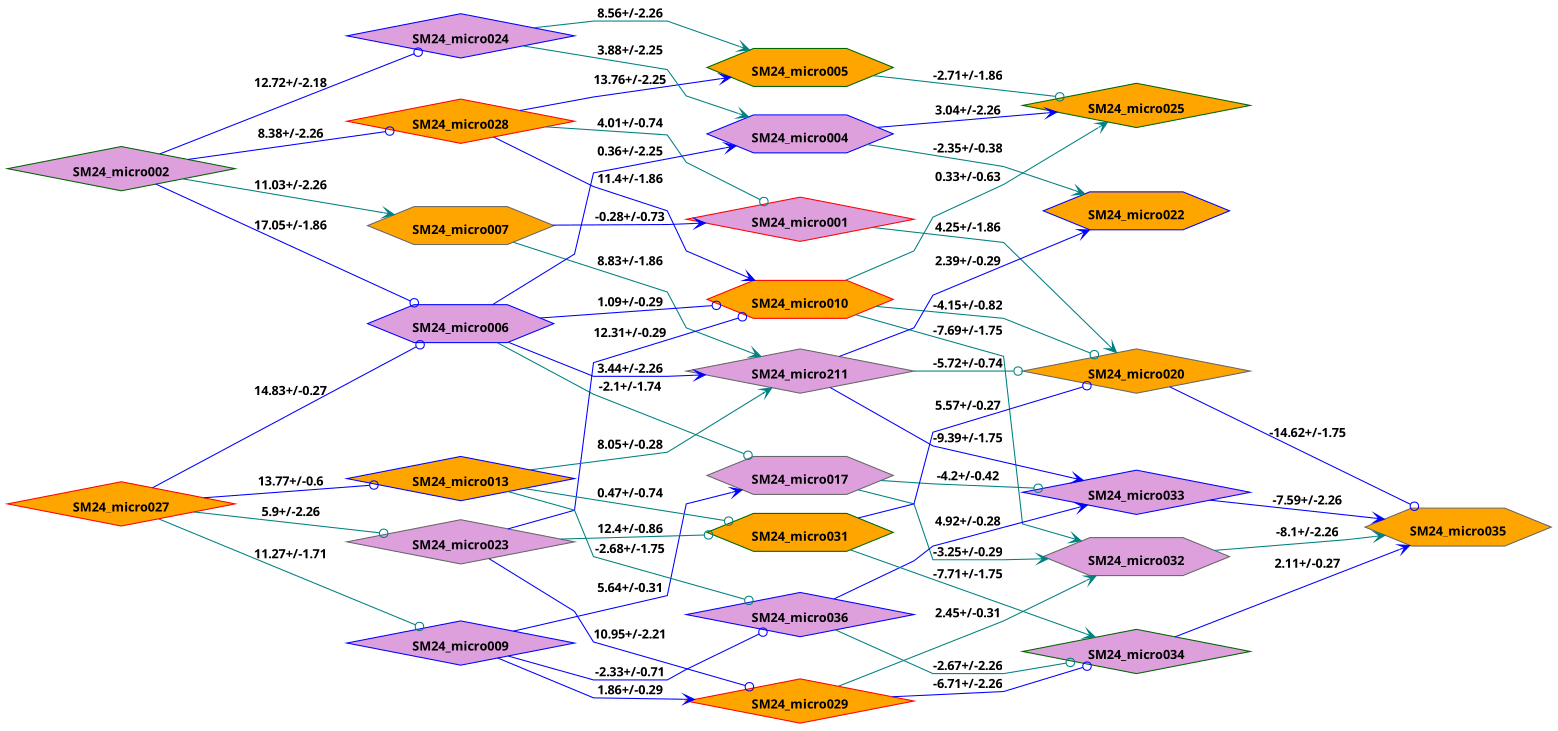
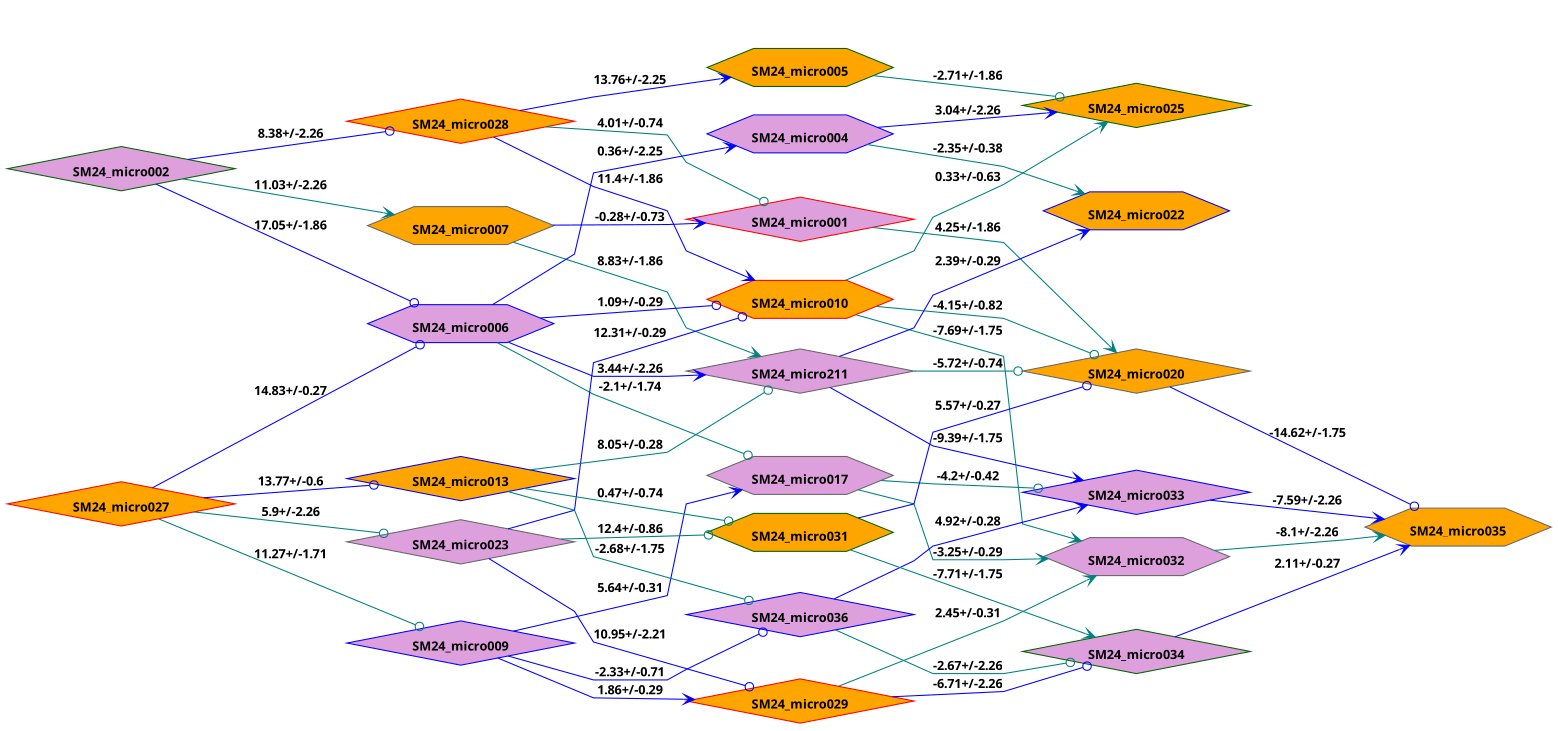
node "SM24_micro024": removed
edge "SM24_micro013" -> "SM24_micro211": arrowhead vee -> odot
